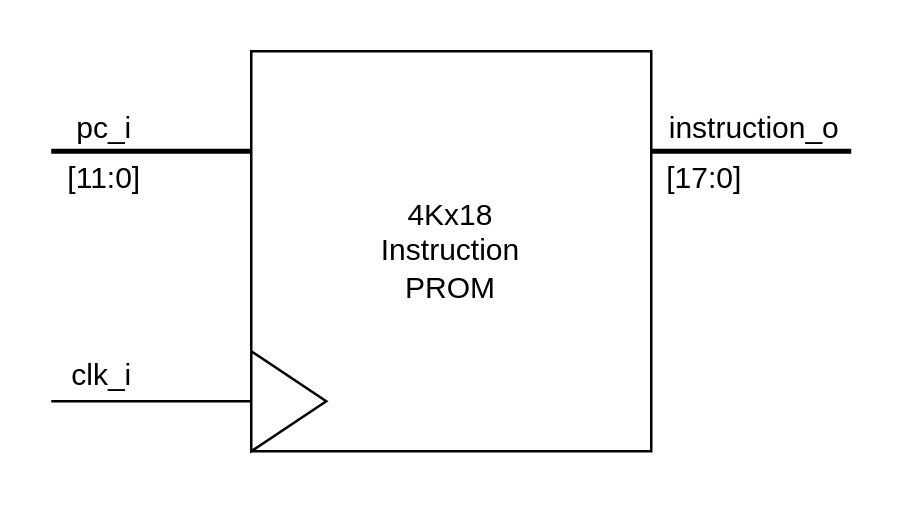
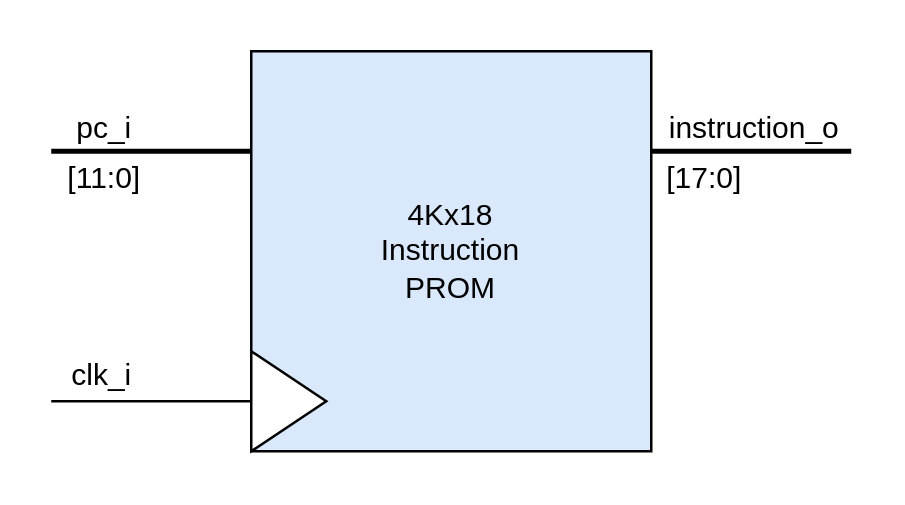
node "4Kx18 Instruction PROM": fillcolor #ffffff -> #dae8fc
